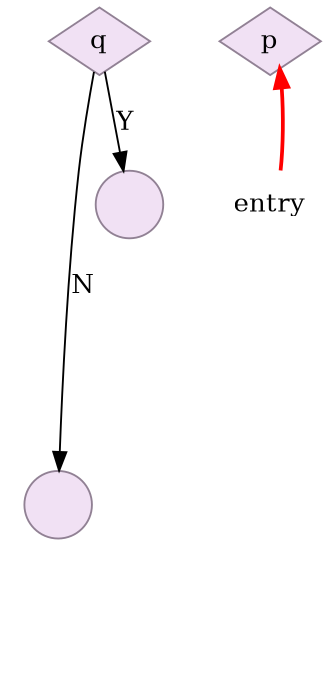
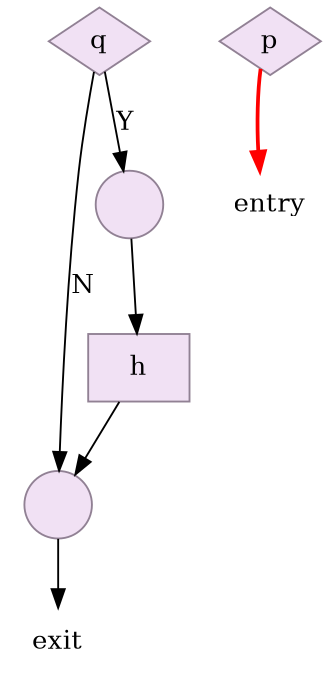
edge "entry" -> "p": reversed
node "h": added
node "exit": added
